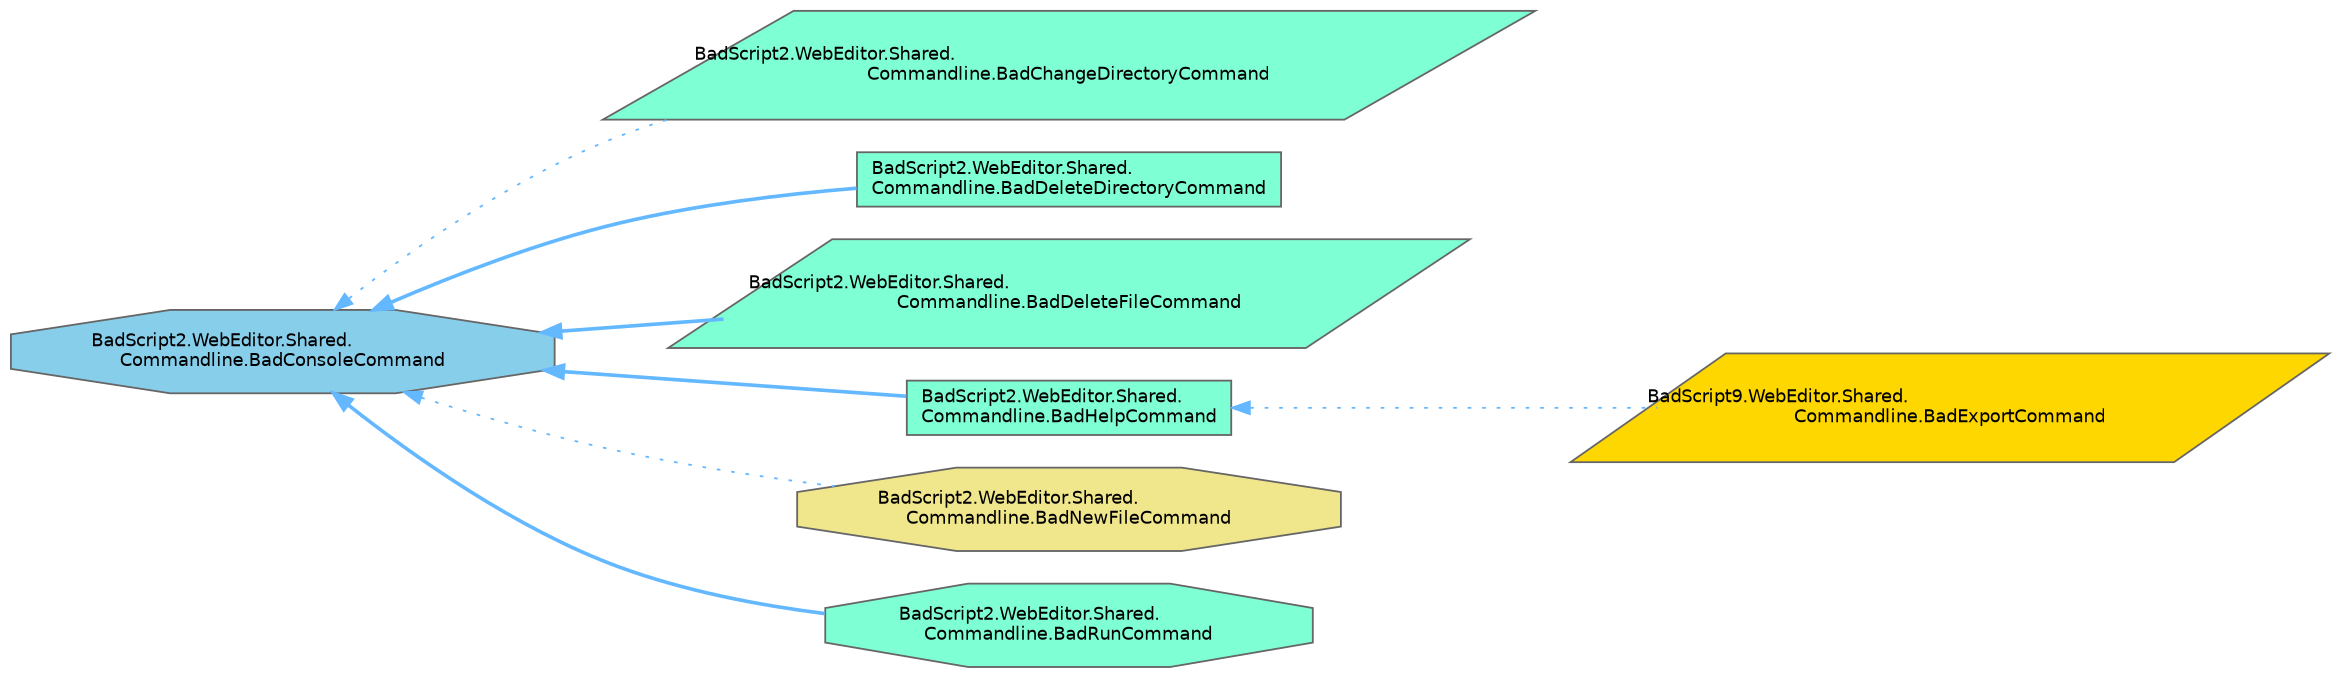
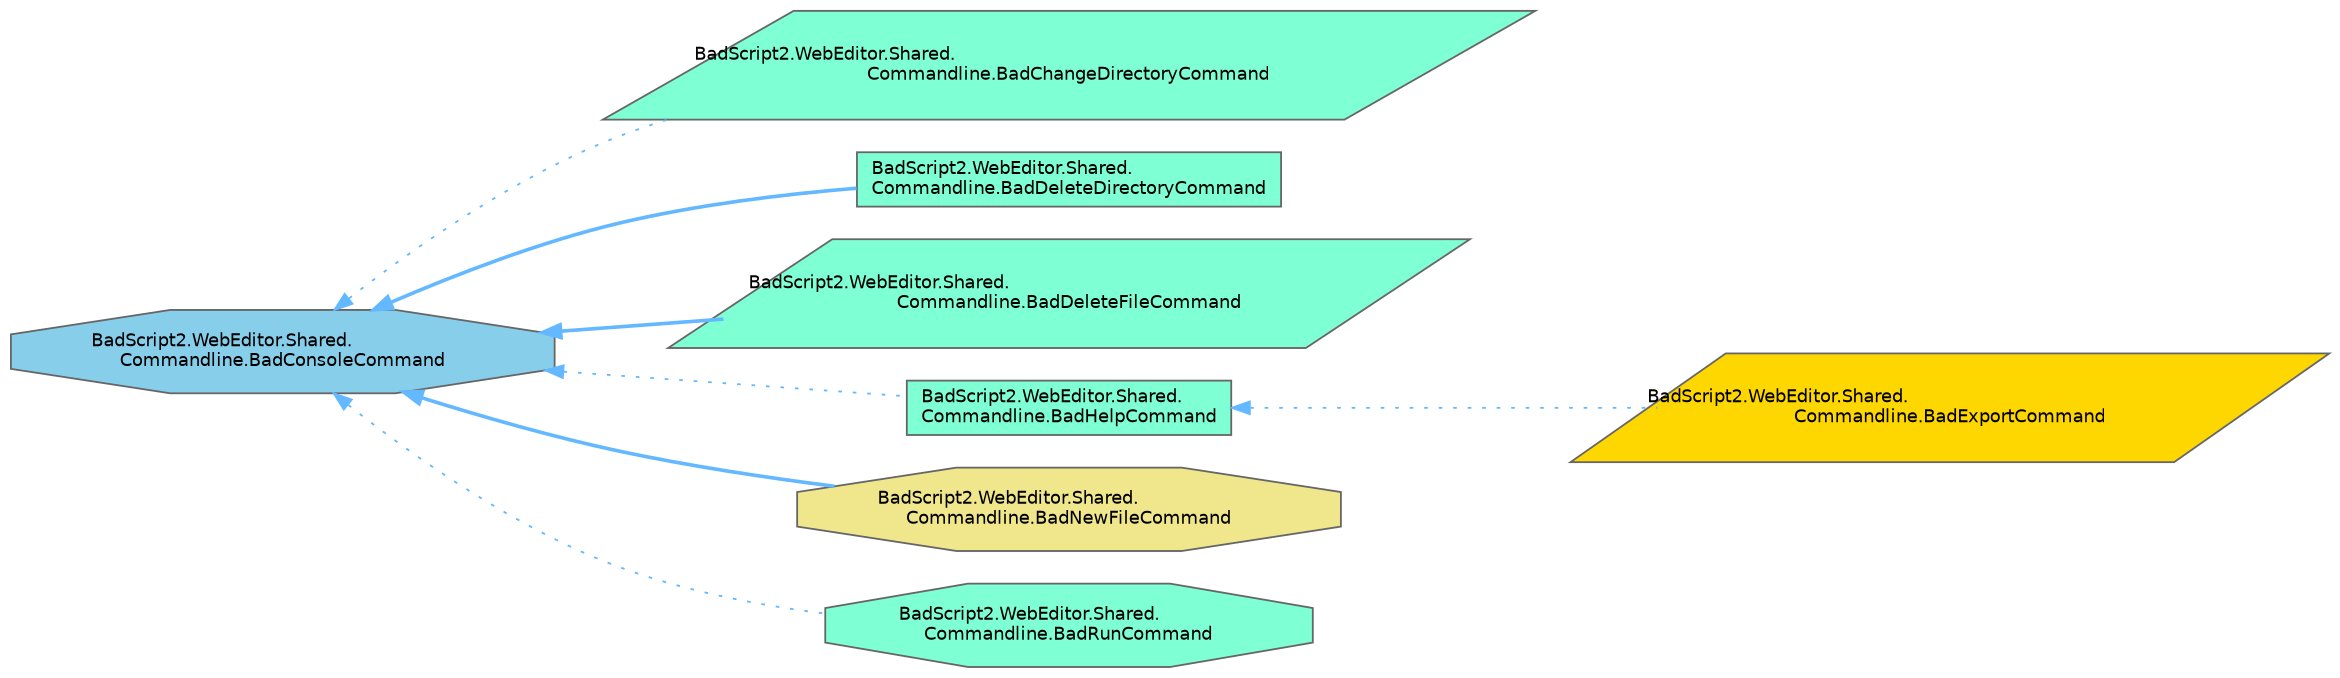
edge "BadScript2.WebEditor.Shared. Commandline.BadHelpCommand" -> "BadScript2.WebEditor.Shared. Commandline.BadConsoleCommand": style bold -> dotted
node "BadScript9.WebEditor.Shared. Commandline.BadExportCommand": label "BadScript9.WebEditor.Shared. Commandline.BadExportCommand" -> "BadScript2.WebEditor.Shared. Commandline.BadExportCommand"
edge "BadScript2.WebEditor.Shared. Commandline.BadNewFileCommand" -> "BadScript2.WebEditor.Shared. Commandline.BadConsoleCommand": style dotted -> bold
edge "BadScript2.WebEditor.Shared. Commandline.BadRunCommand" -> "BadScript2.WebEditor.Shared. Commandline.BadConsoleCommand": style bold -> dotted
